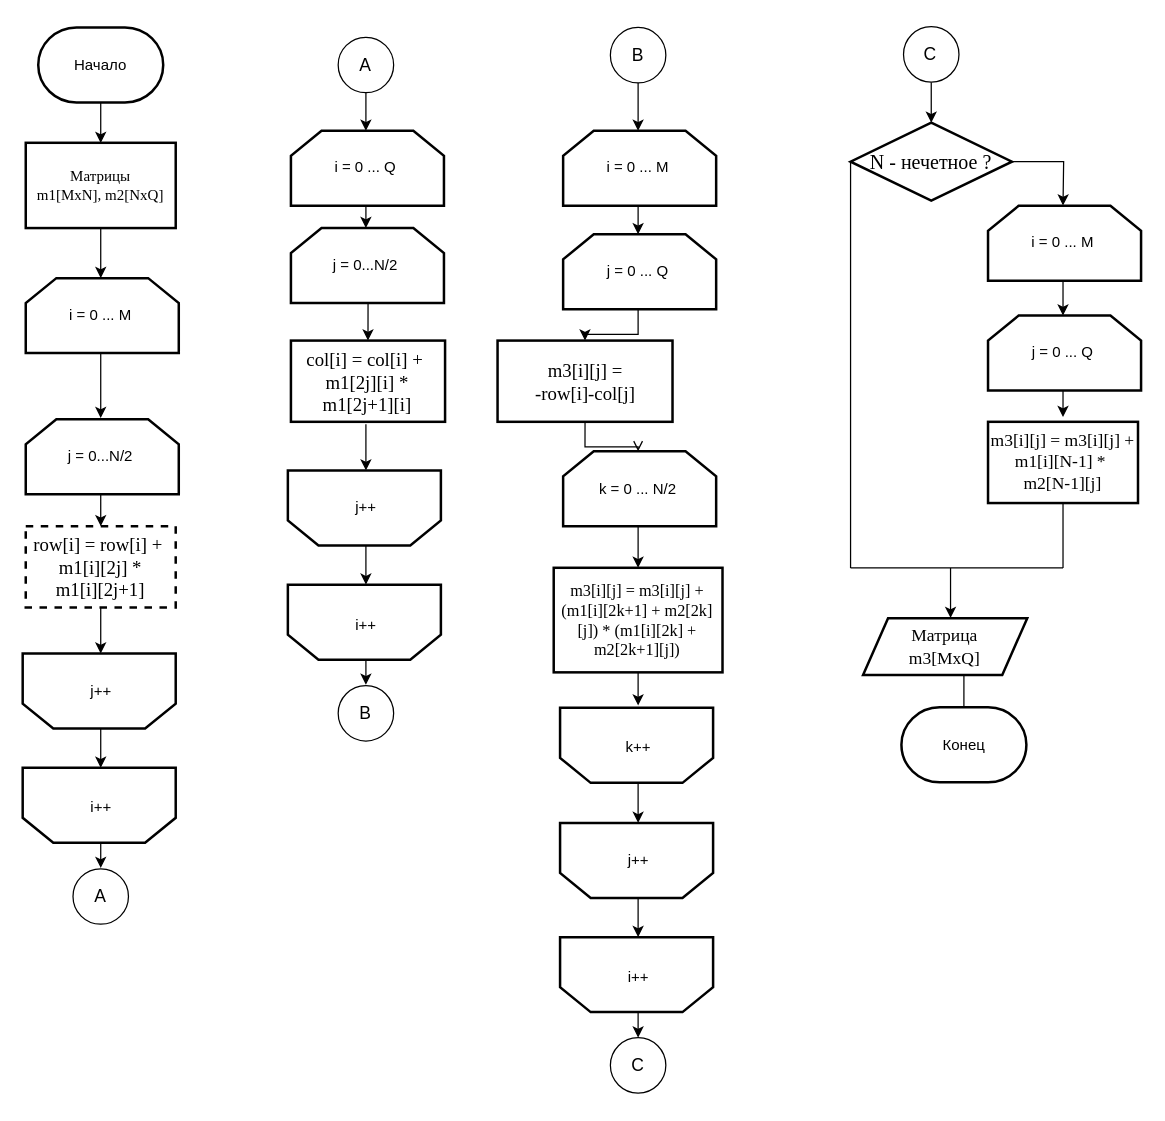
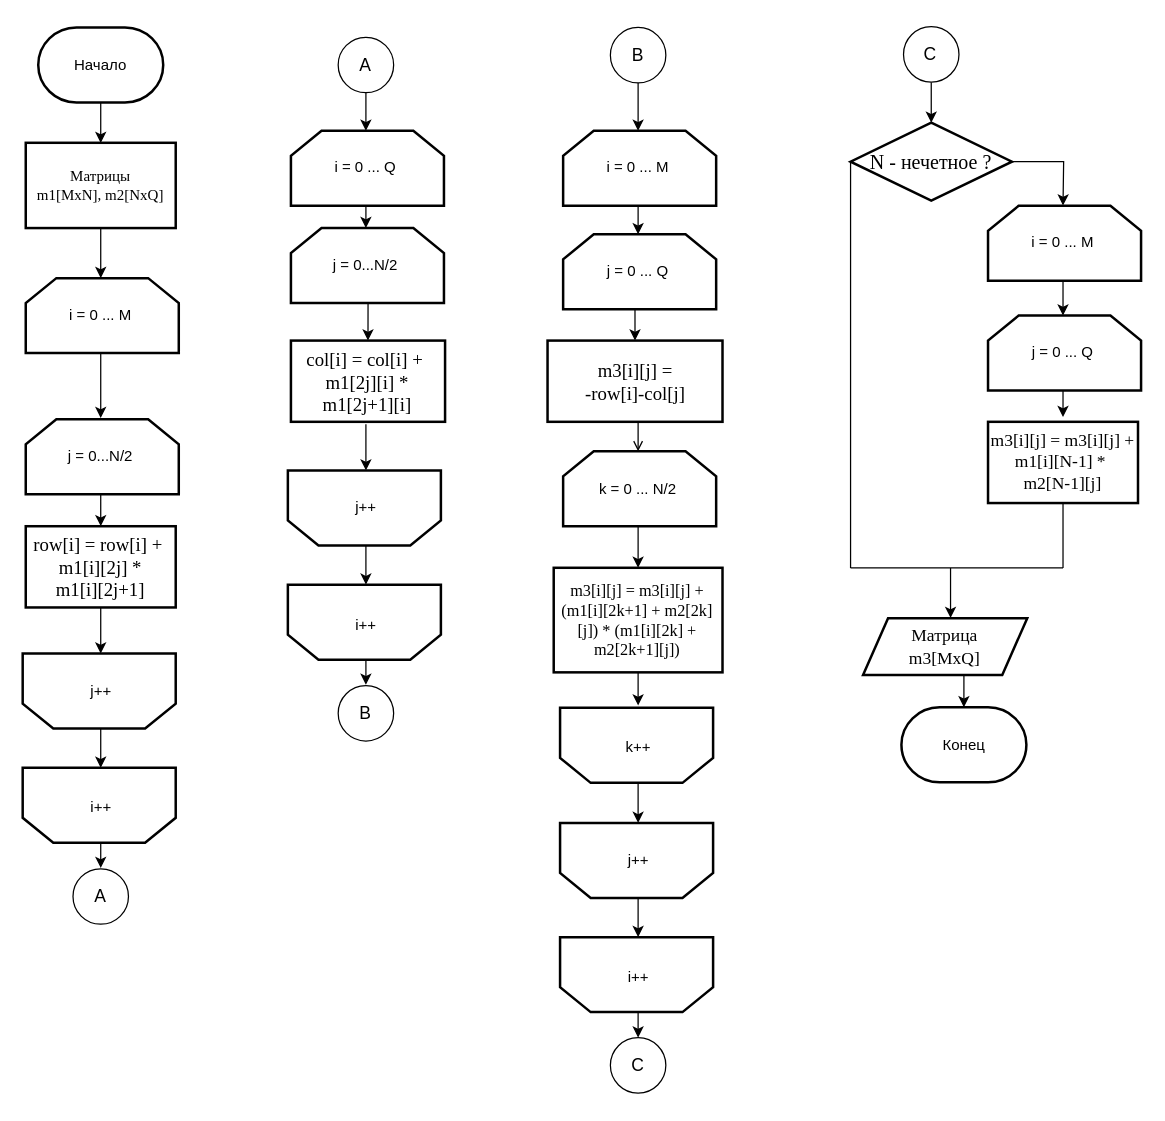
node "m3[i][j] = -row[i]-col[j]": moved (585, 381) -> (635, 381)
node "row[i] = row[i] + m1[i][2j] * m1[i][2j+1]": style dashed -> solid
edge "Матрица m3[MxQ]" -- "Конец": arrowhead none -> classic
